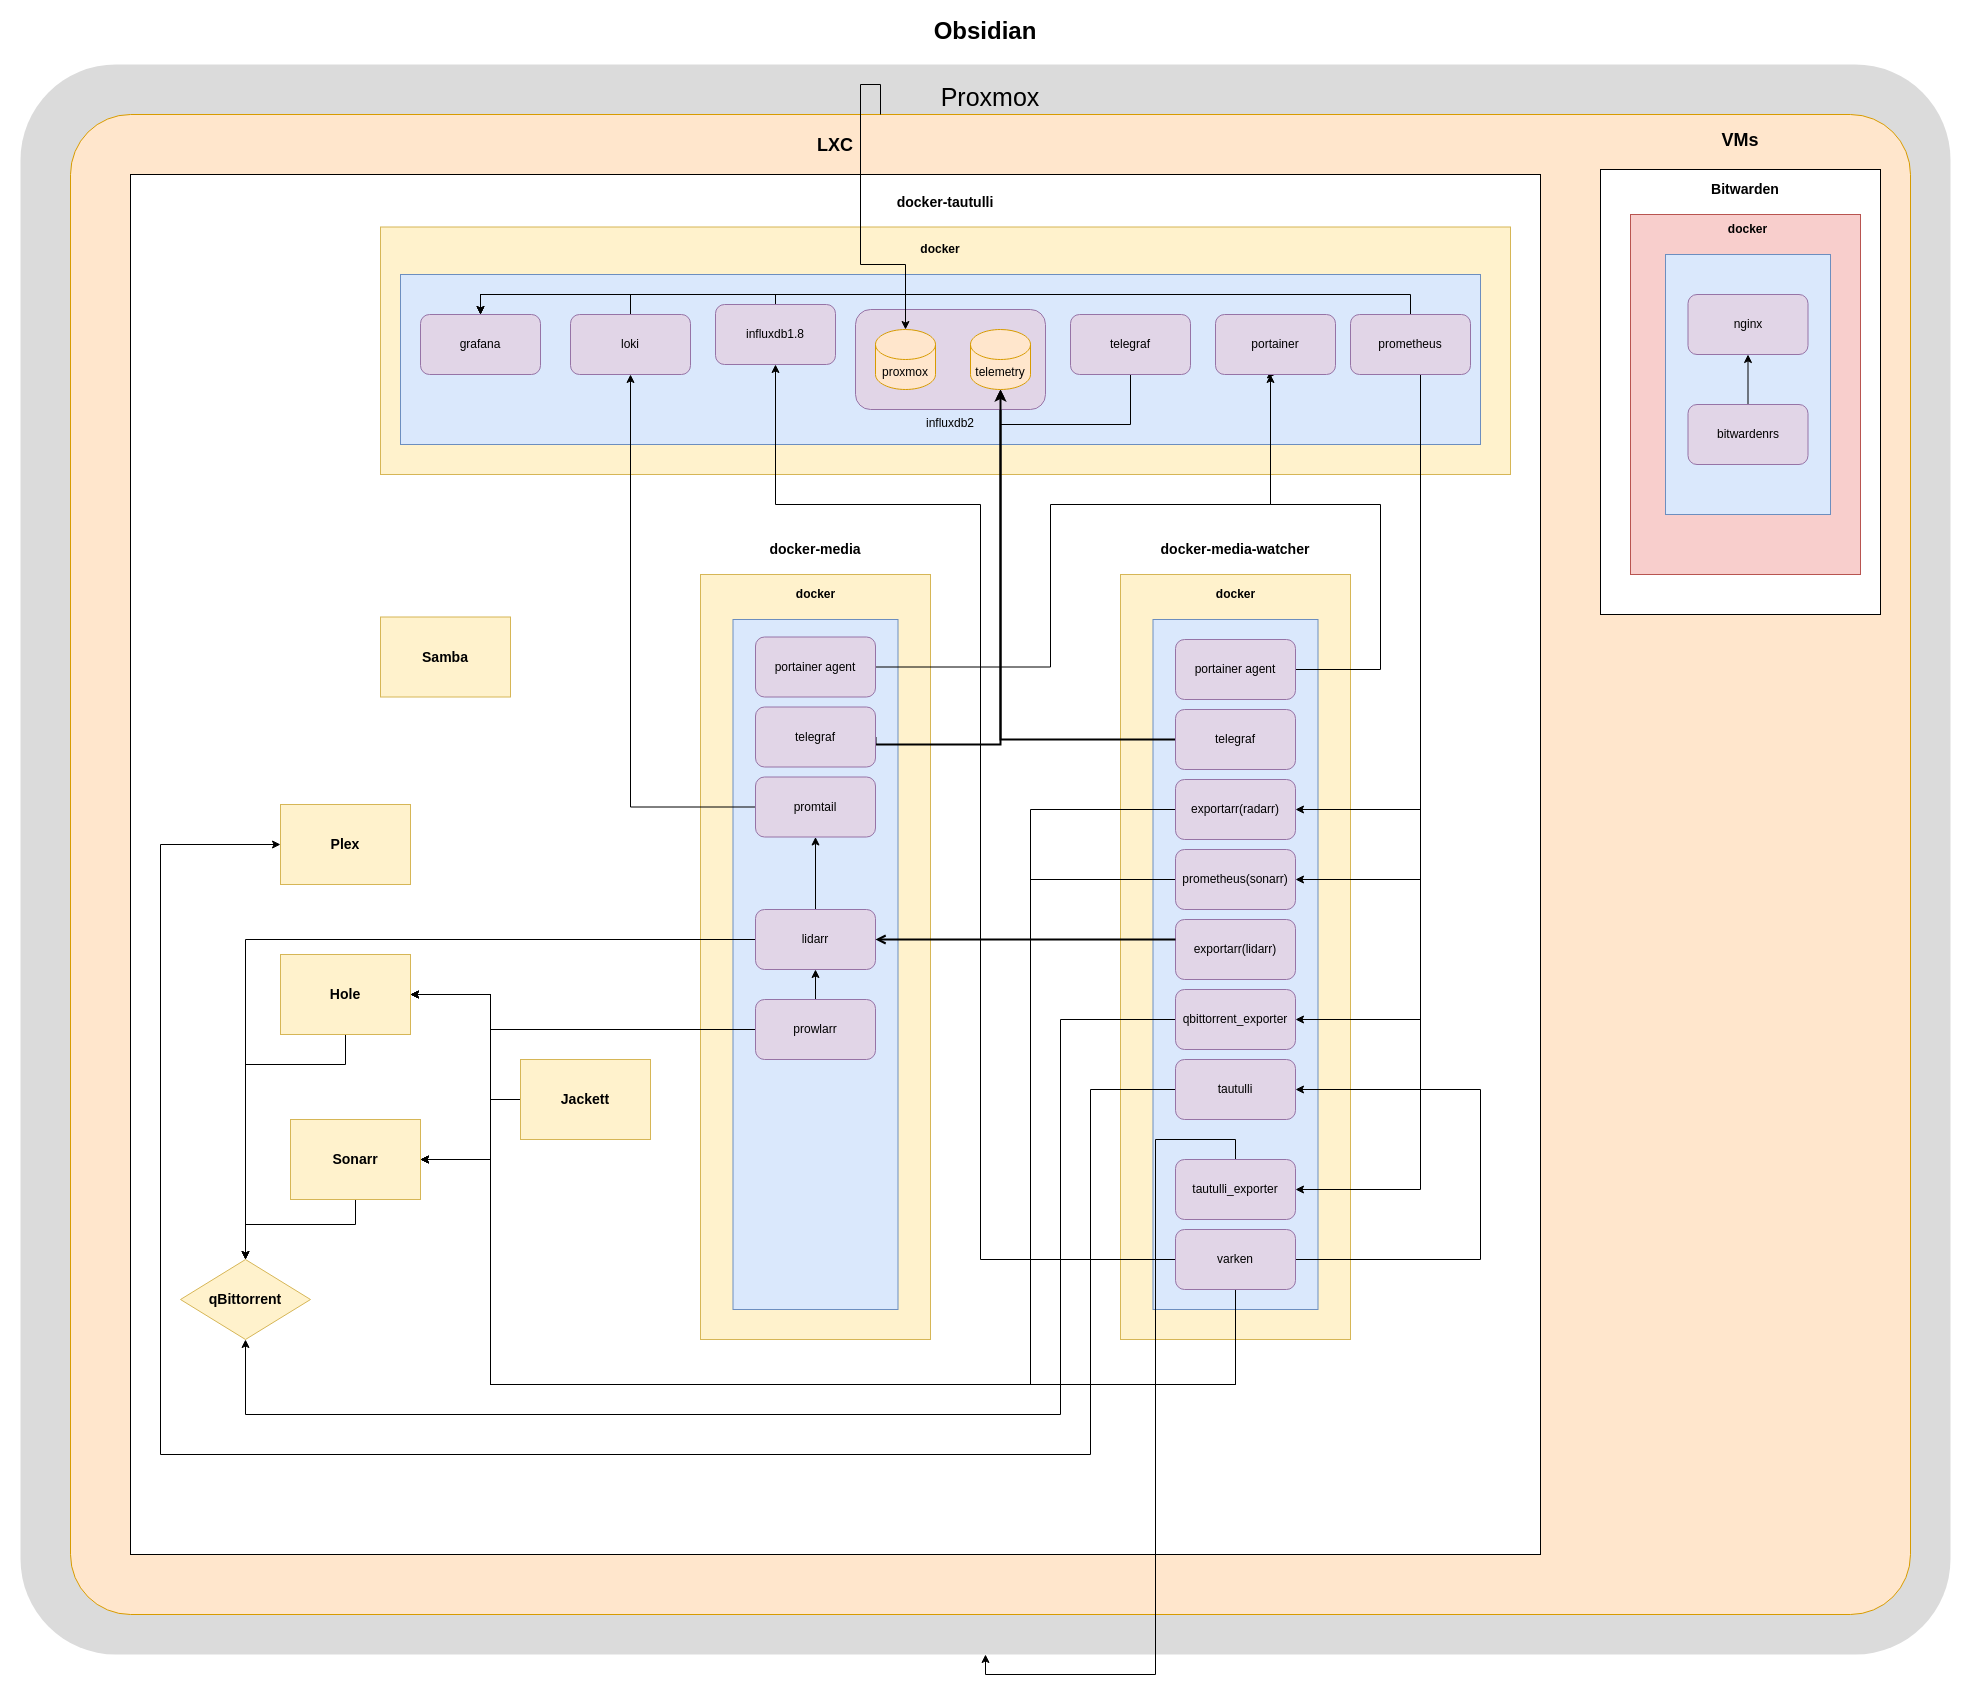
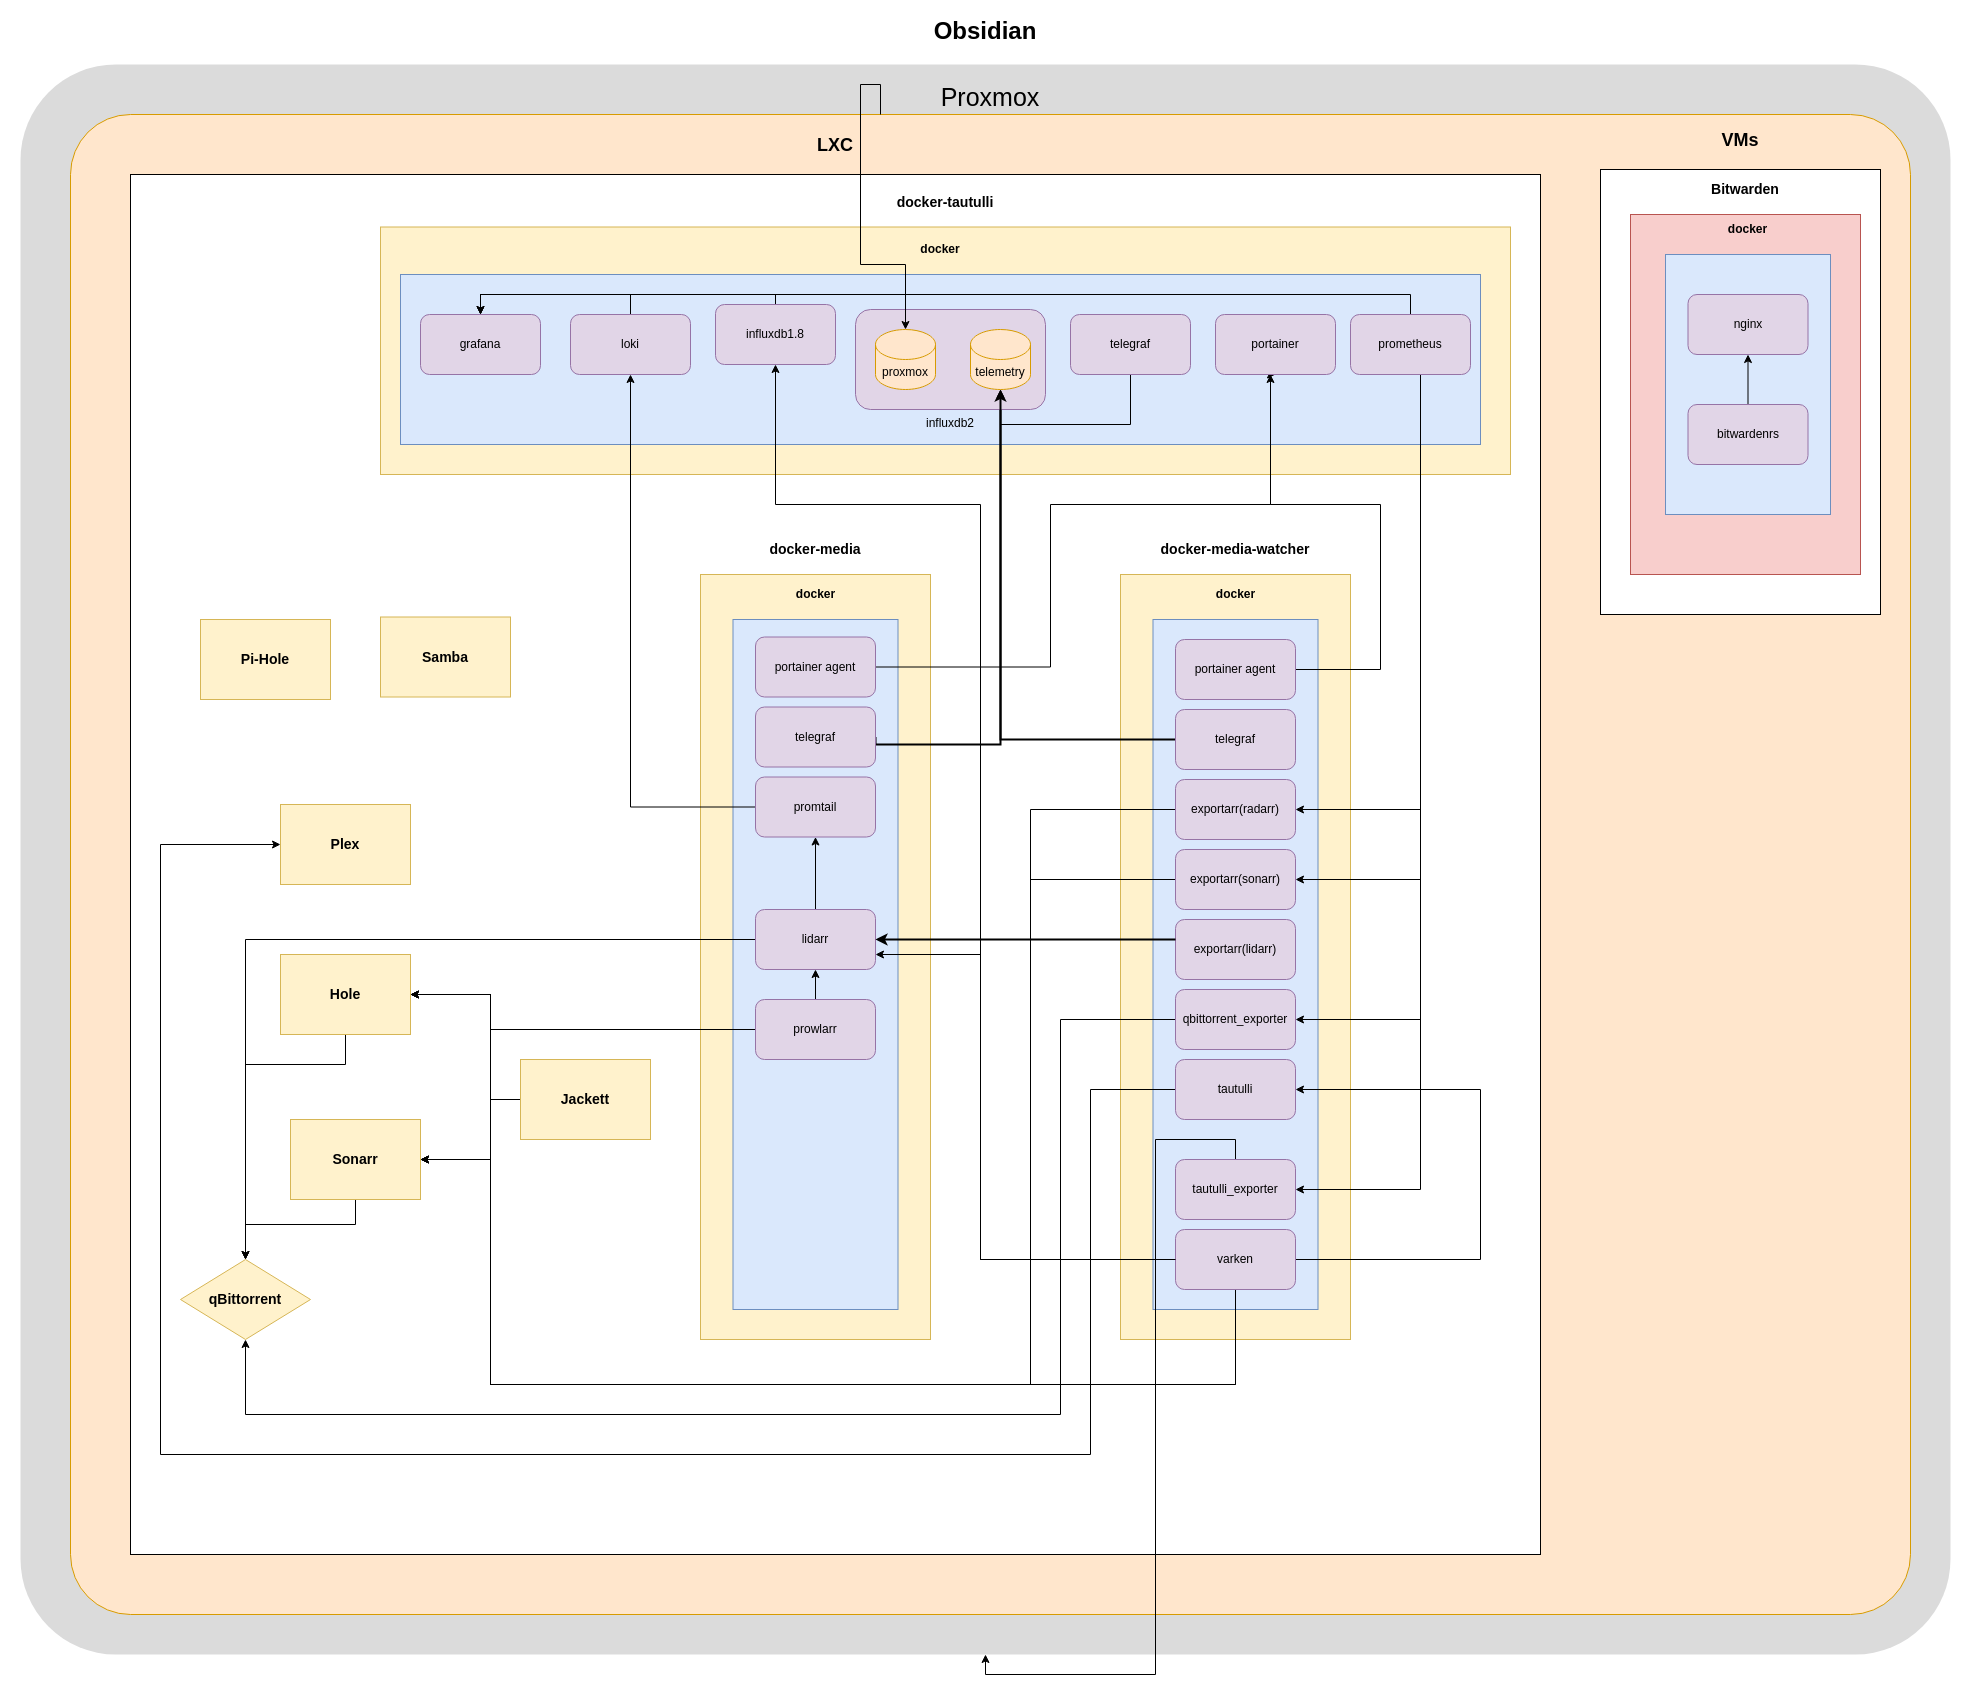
node "Pi-Hole": added
node "prometheus(sonarr)": label "prometheus(sonarr)" -> "exportarr(sonarr)"
edge "exportarr(lidarr)" -> "lidarr": arrowhead open -> classic
edge "varken" -> "lidarr": added
